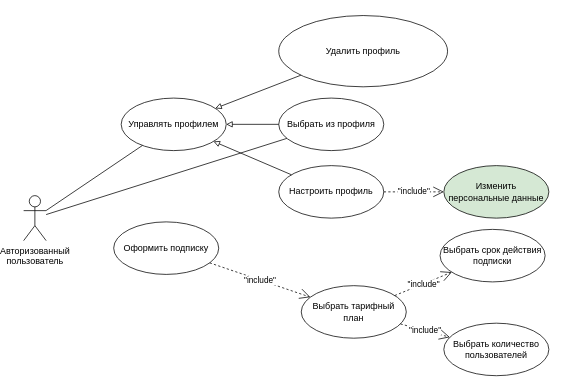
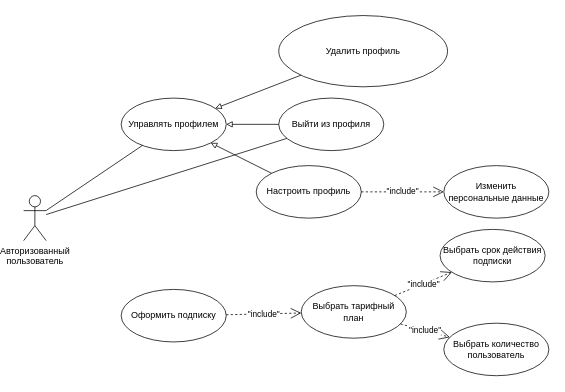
node "Выбрать из профиля": label "Выбрать из профиля" -> "Выйти из профиля"
node "Настроить профиль": moved (331, 192) -> (309, 192)
node "Изменить персональные данные": fillcolor #d5e8d4 -> #ffffff
node "Оформить подписку": moved (166, 248) -> (174, 315)
node "Выбрать количество пользователей": label "Выбрать количество пользователей" -> "Выбрать количество пользователь"
